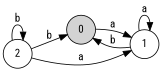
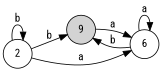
node "0": label "0" -> "9"
node "1": label "1" -> "6"
